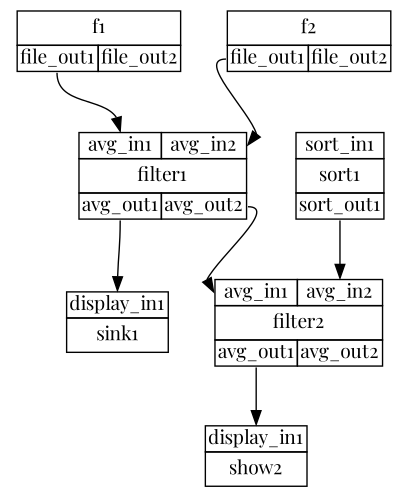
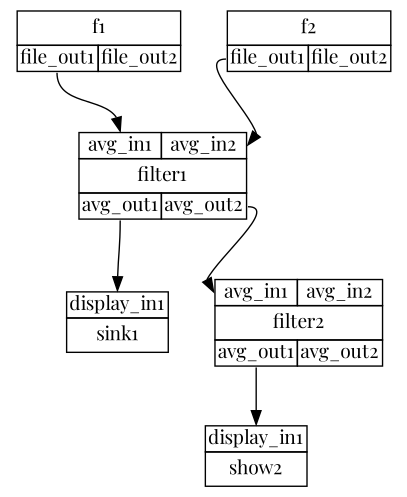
node "sort_in1": removed
